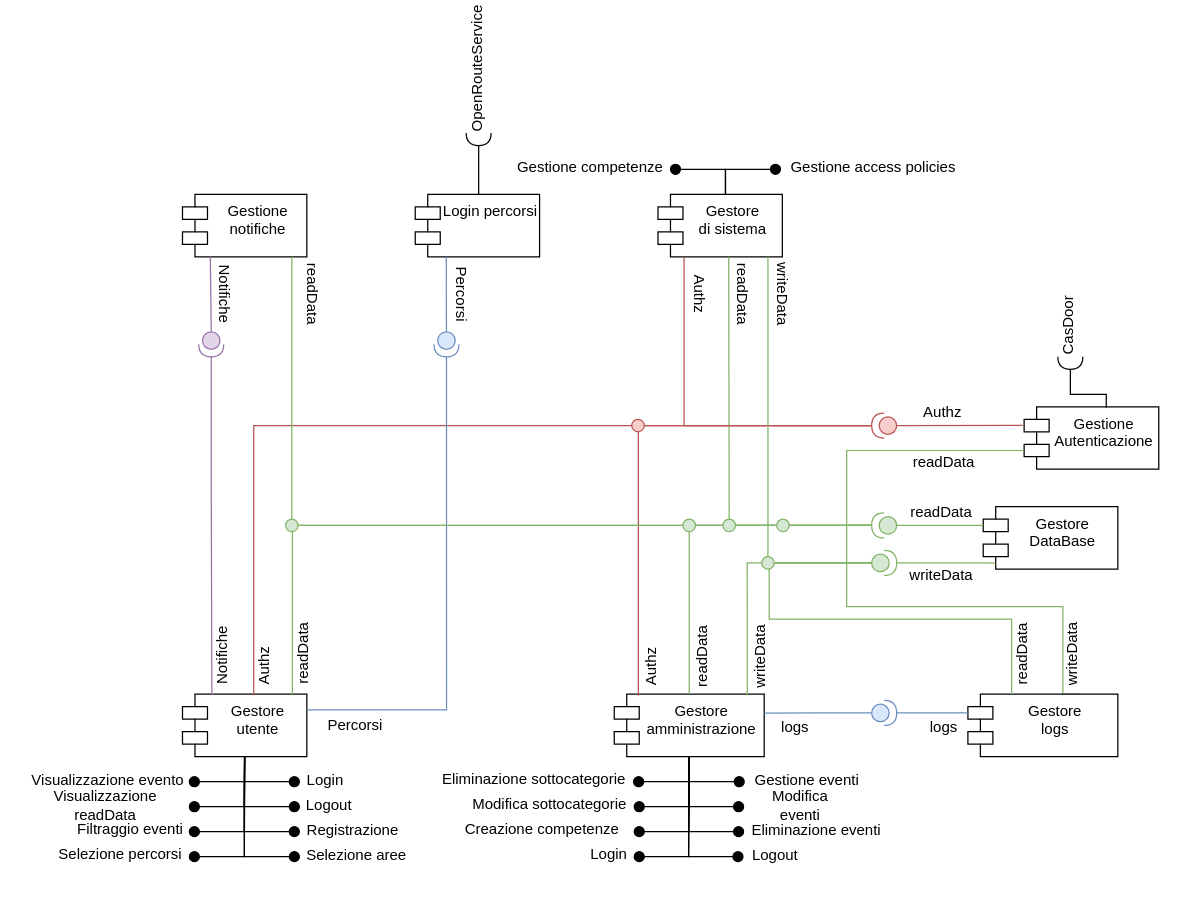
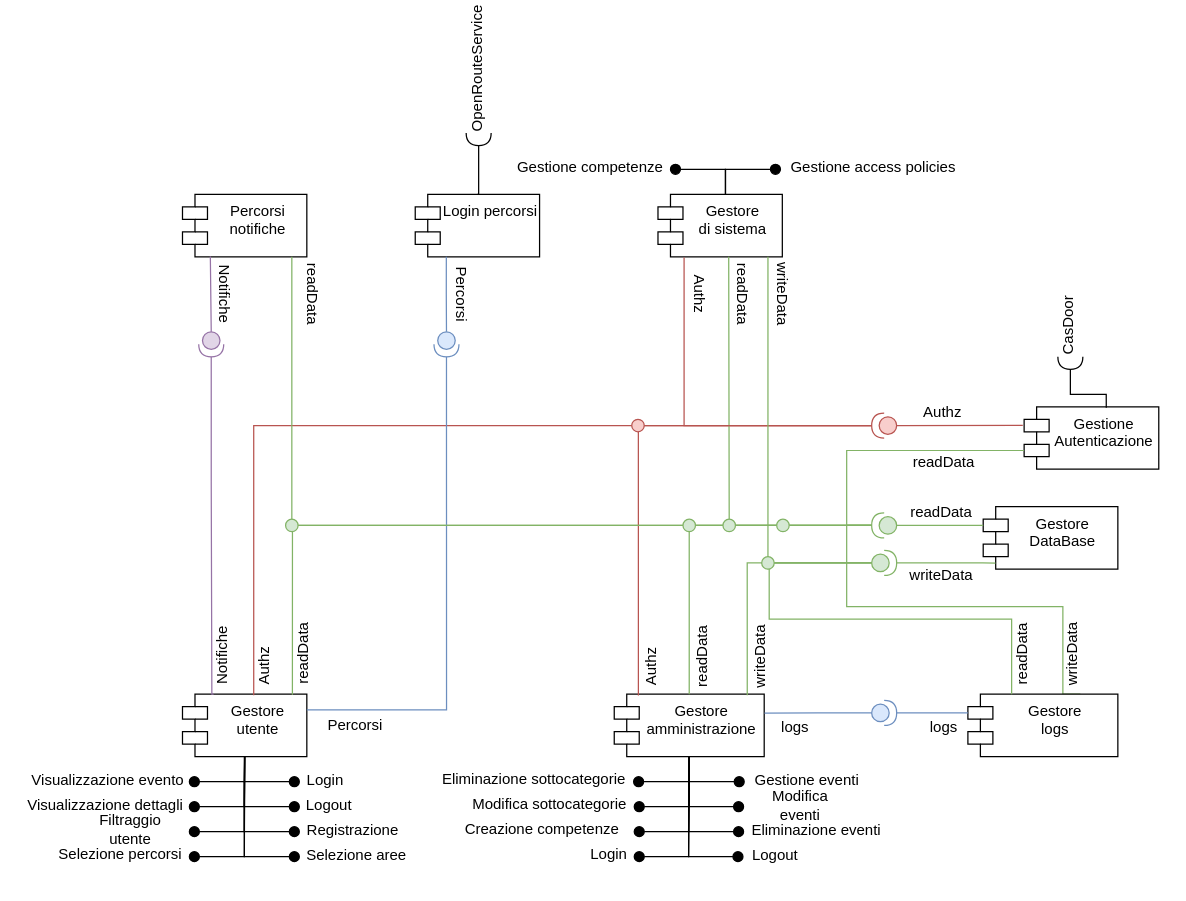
node "Gestione notifiche": label "Gestione notifiche" -> "Percorsi notifiche"
node "Visualizzazione readData": label "Visualizzazione readData" -> "Visualizzazione dettagli"
node "Filtraggio eventi": label "Filtraggio eventi" -> "Filtraggio utente"
